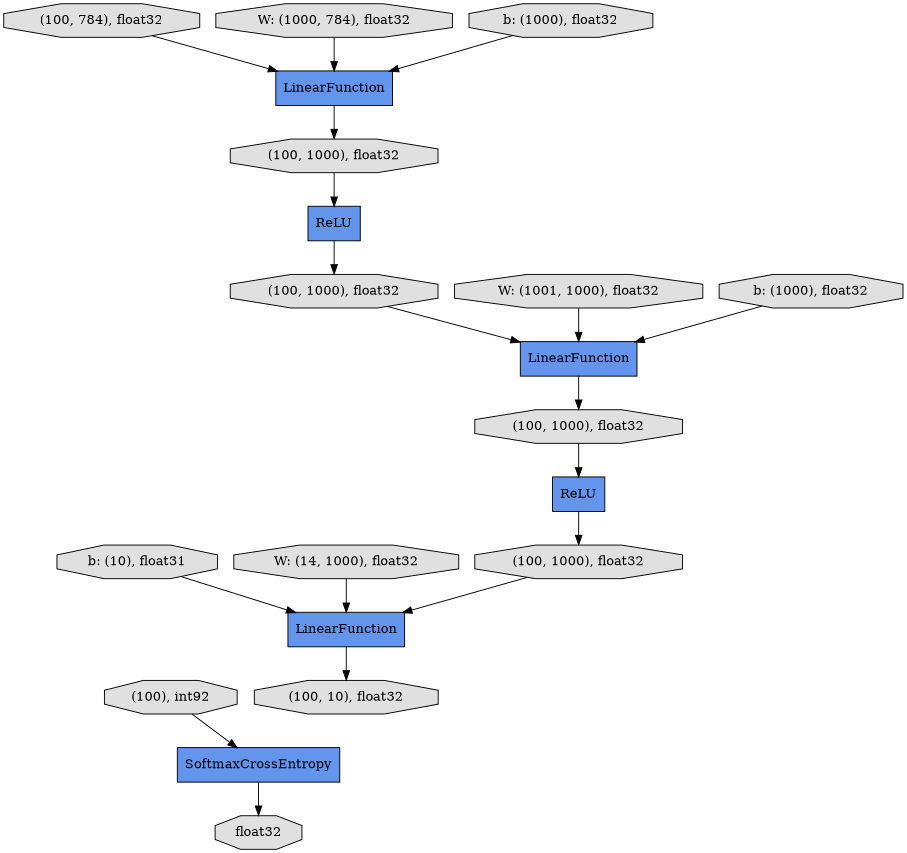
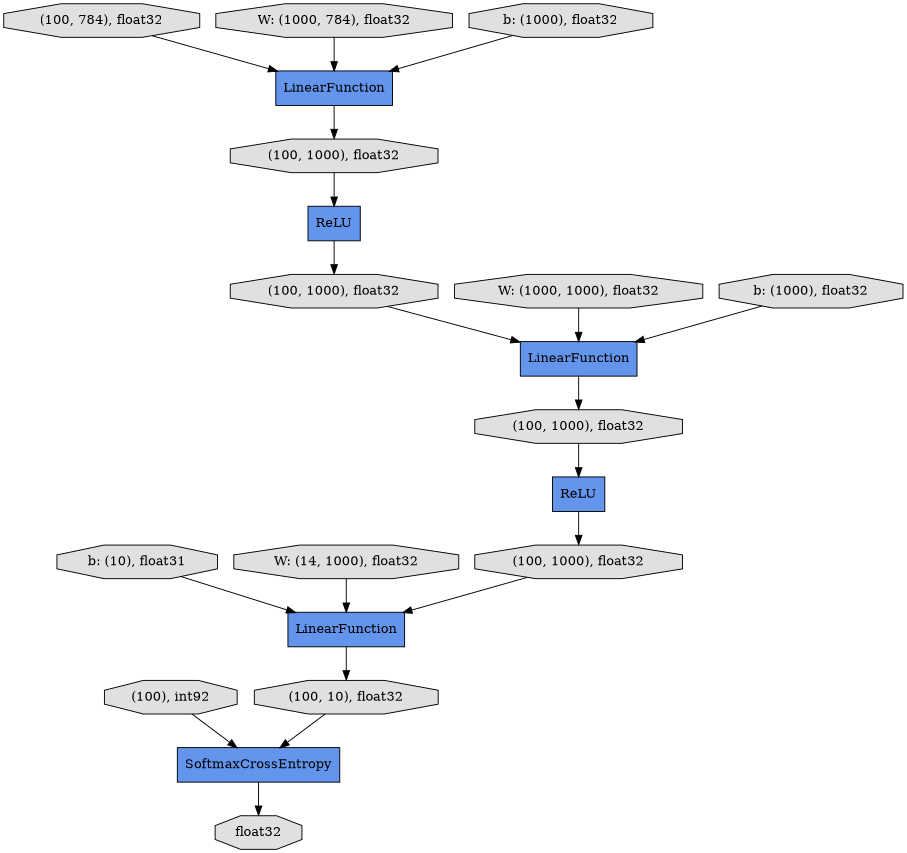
node "W: (1001, 1000), float32": label "W: (1001, 1000), float32" -> "W: (1000, 1000), float32"
edge "(100, 10), float32" -> "SoftmaxCrossEntropy": added
